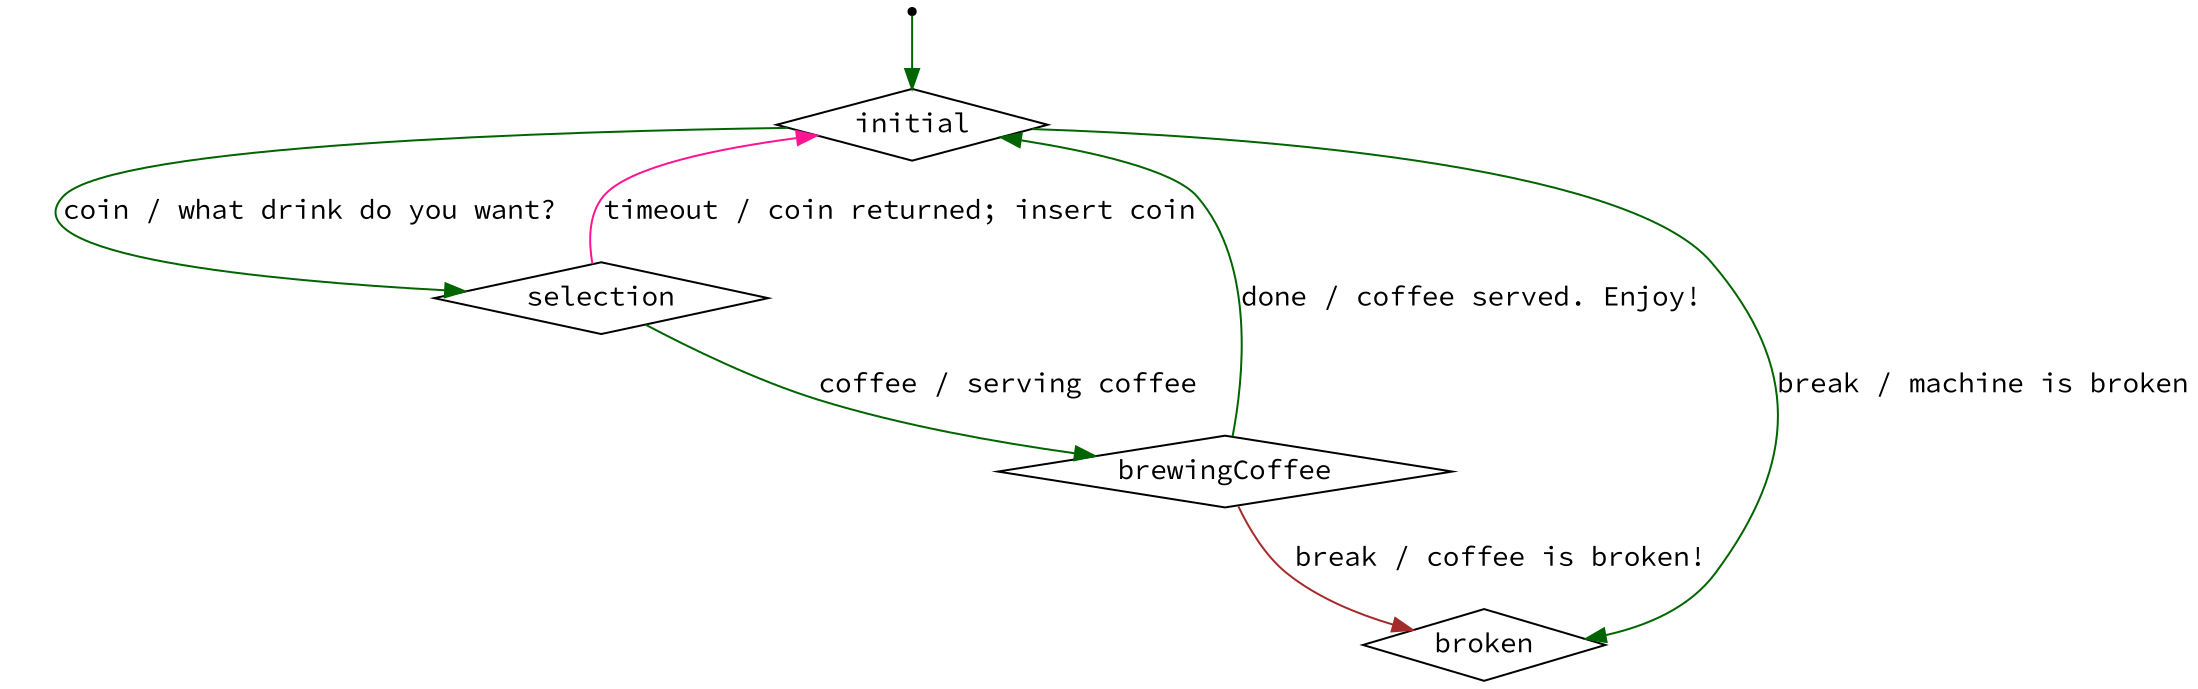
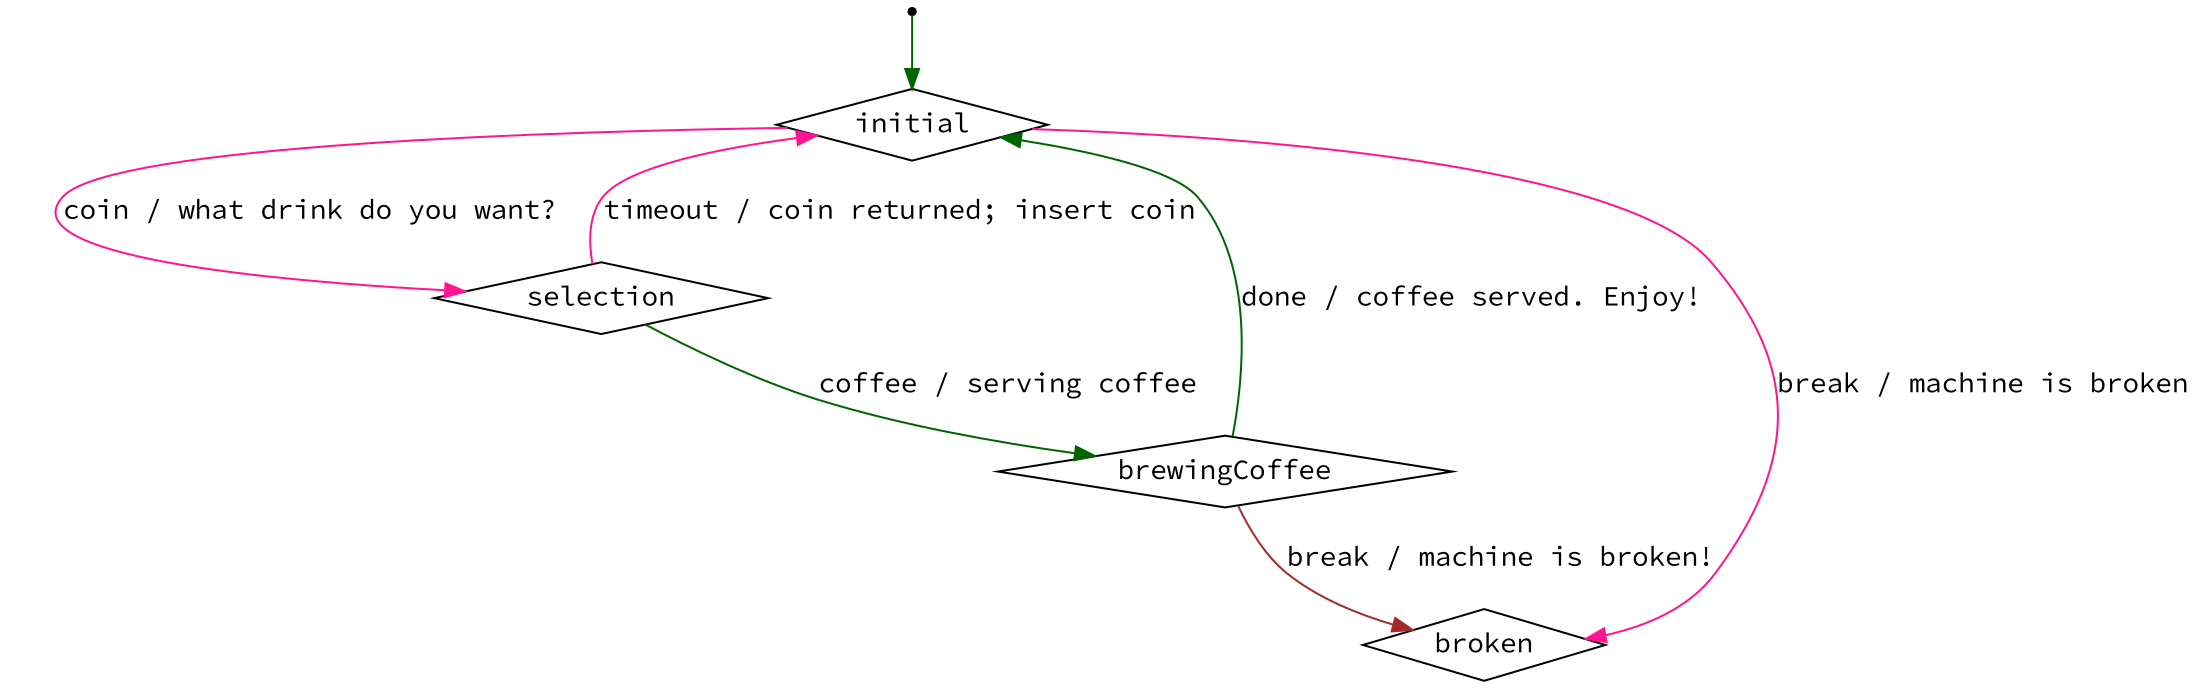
edge "initial" -> "selection": color darkgreen -> deeppink
edge "initial" -> "broken": color darkgreen -> deeppink
edge "brewingCoffee" -> "broken": label "break / coffee is broken!" -> "break / machine is broken!"
